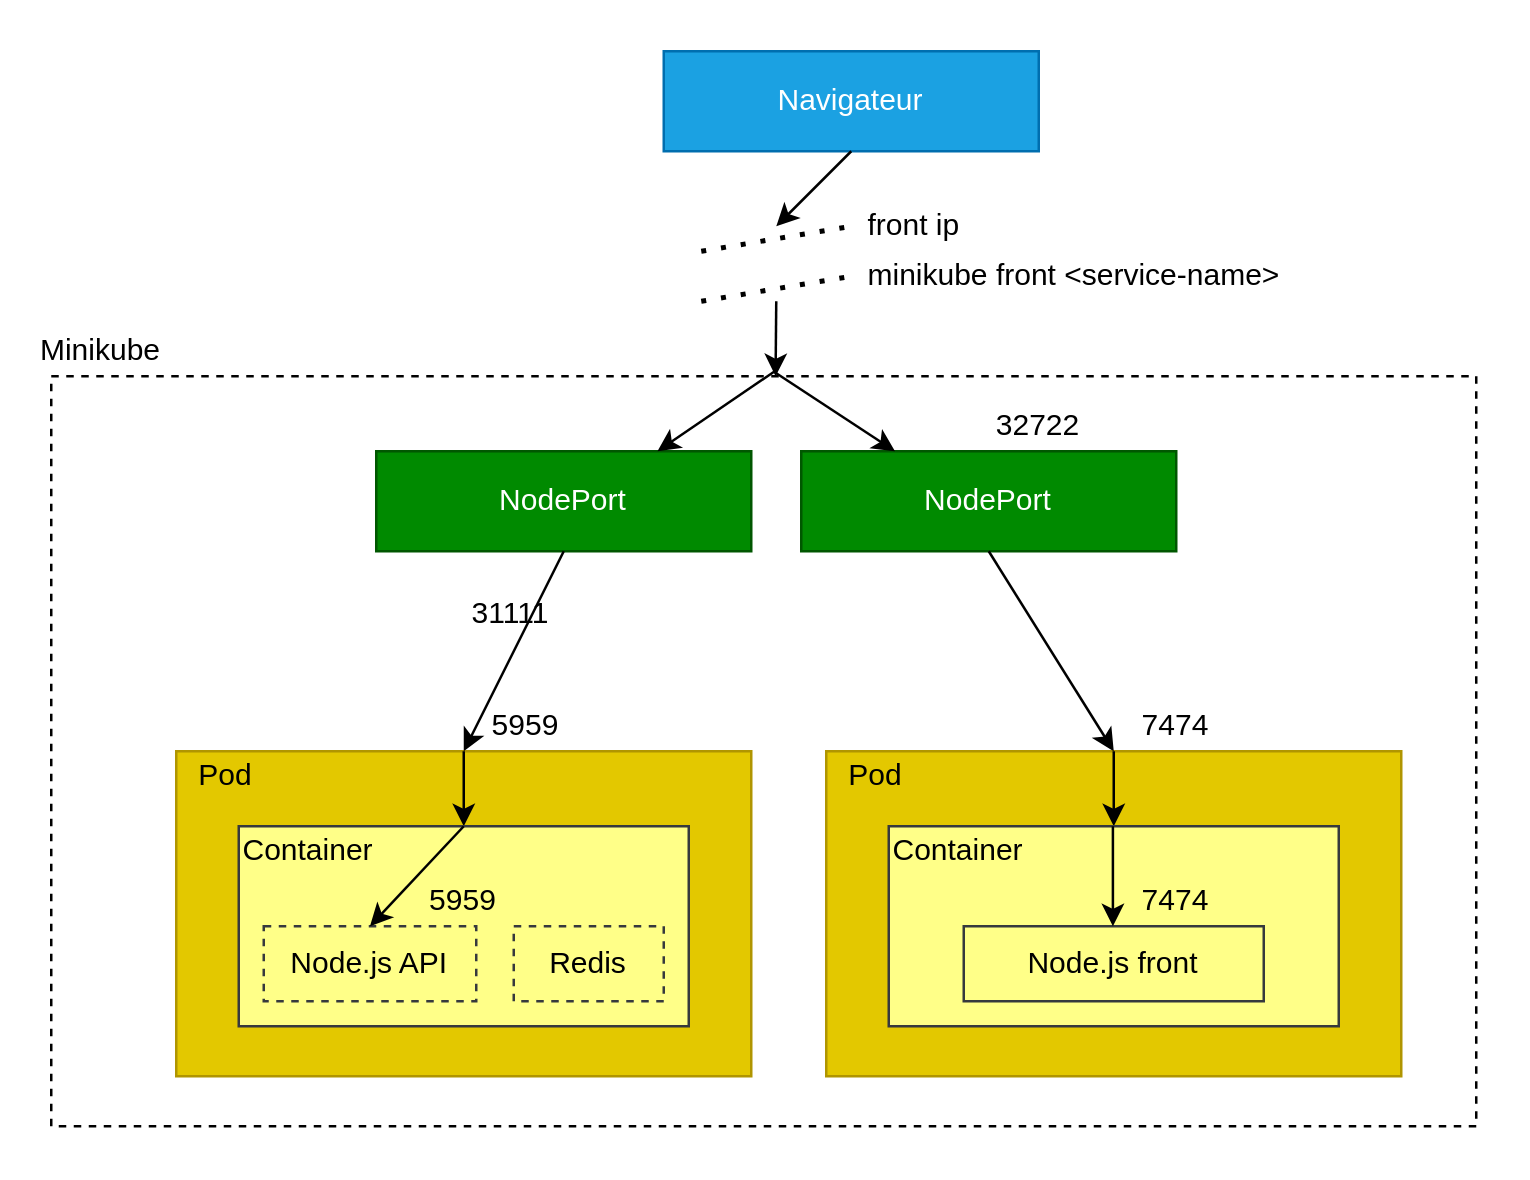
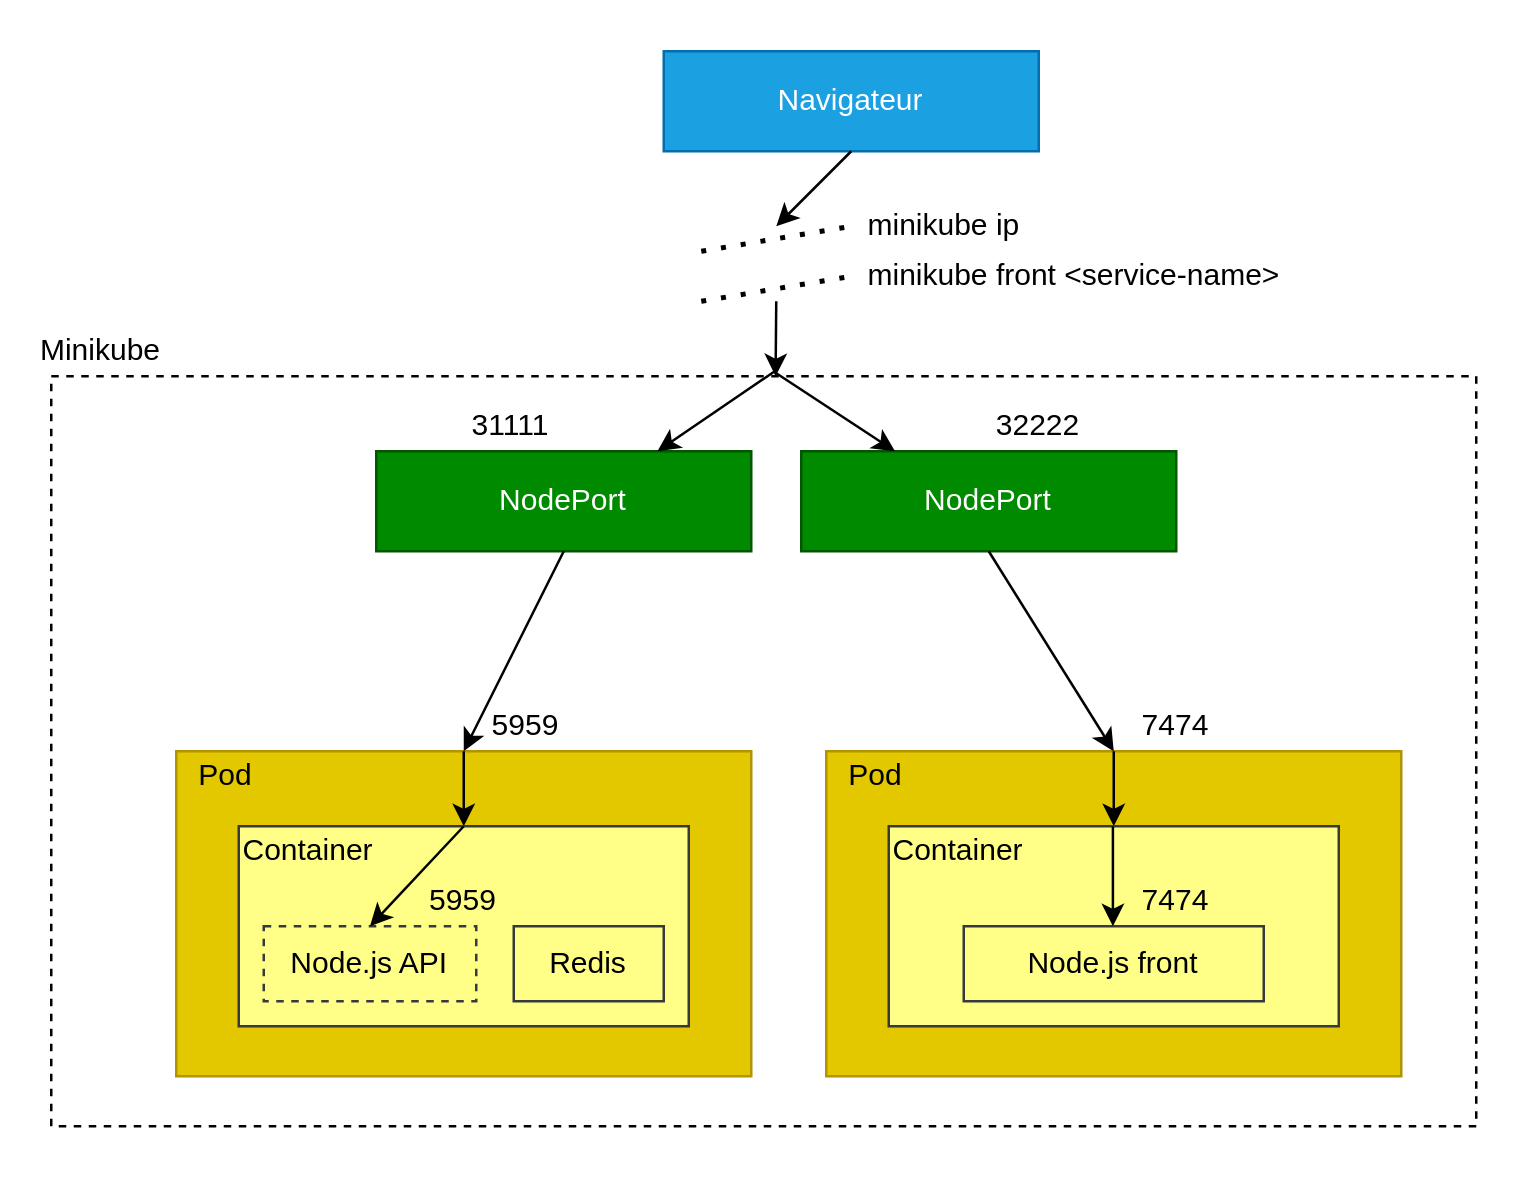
node "front ip": label "front ip" -> "minikube ip"
node "32722": label "32722" -> "32222"
node "31111": moved (511, 614) -> (511, 426)
node "Redis": style dashed -> solid
